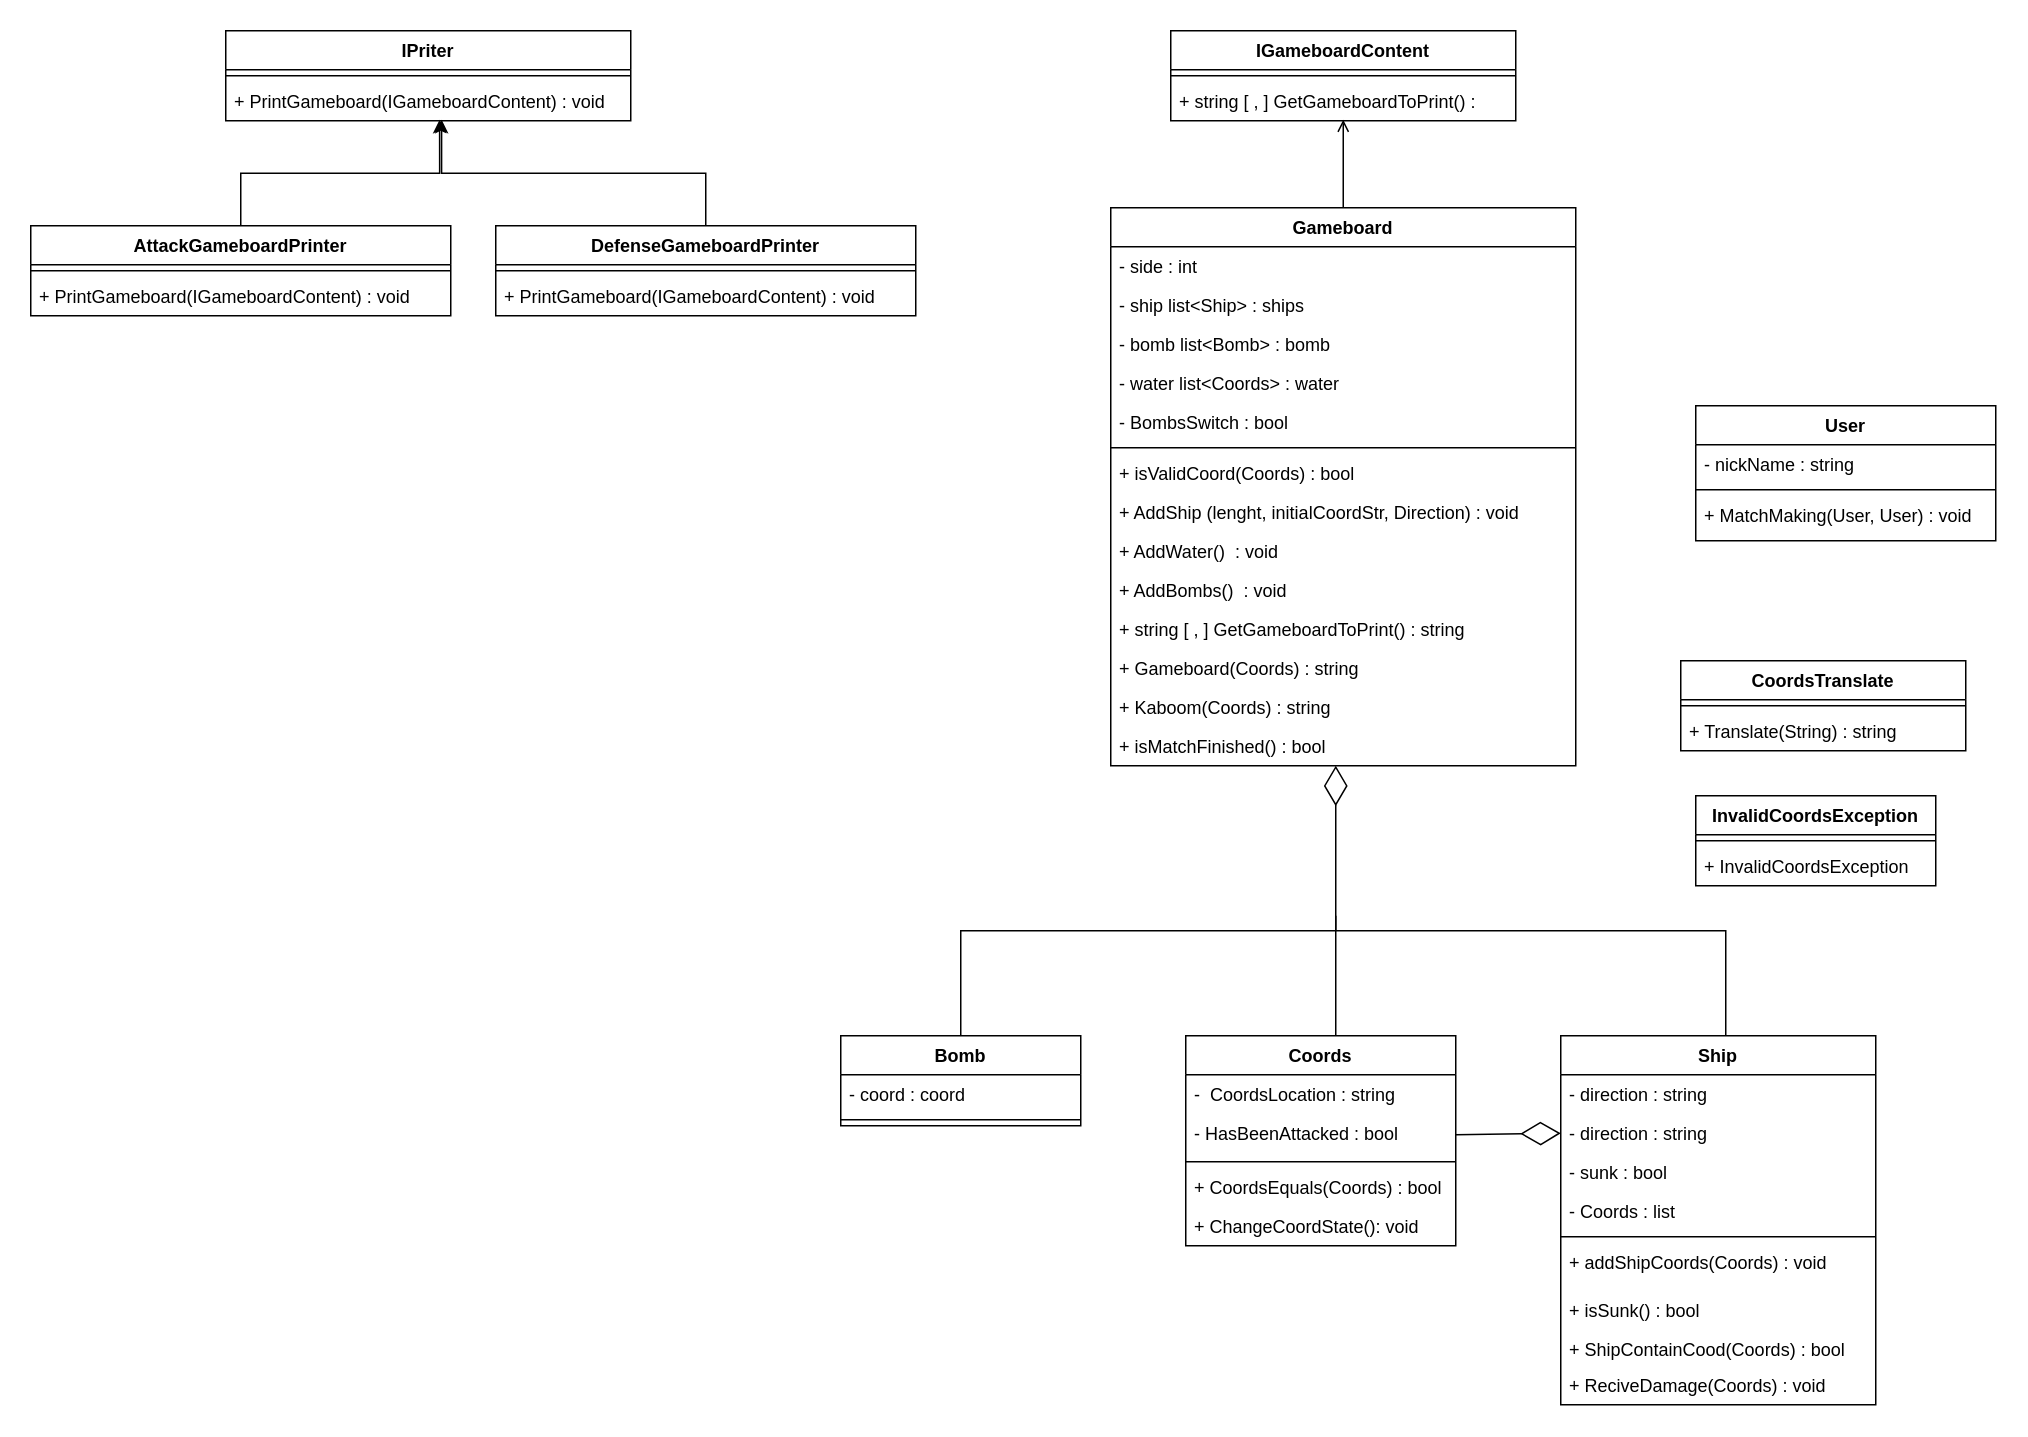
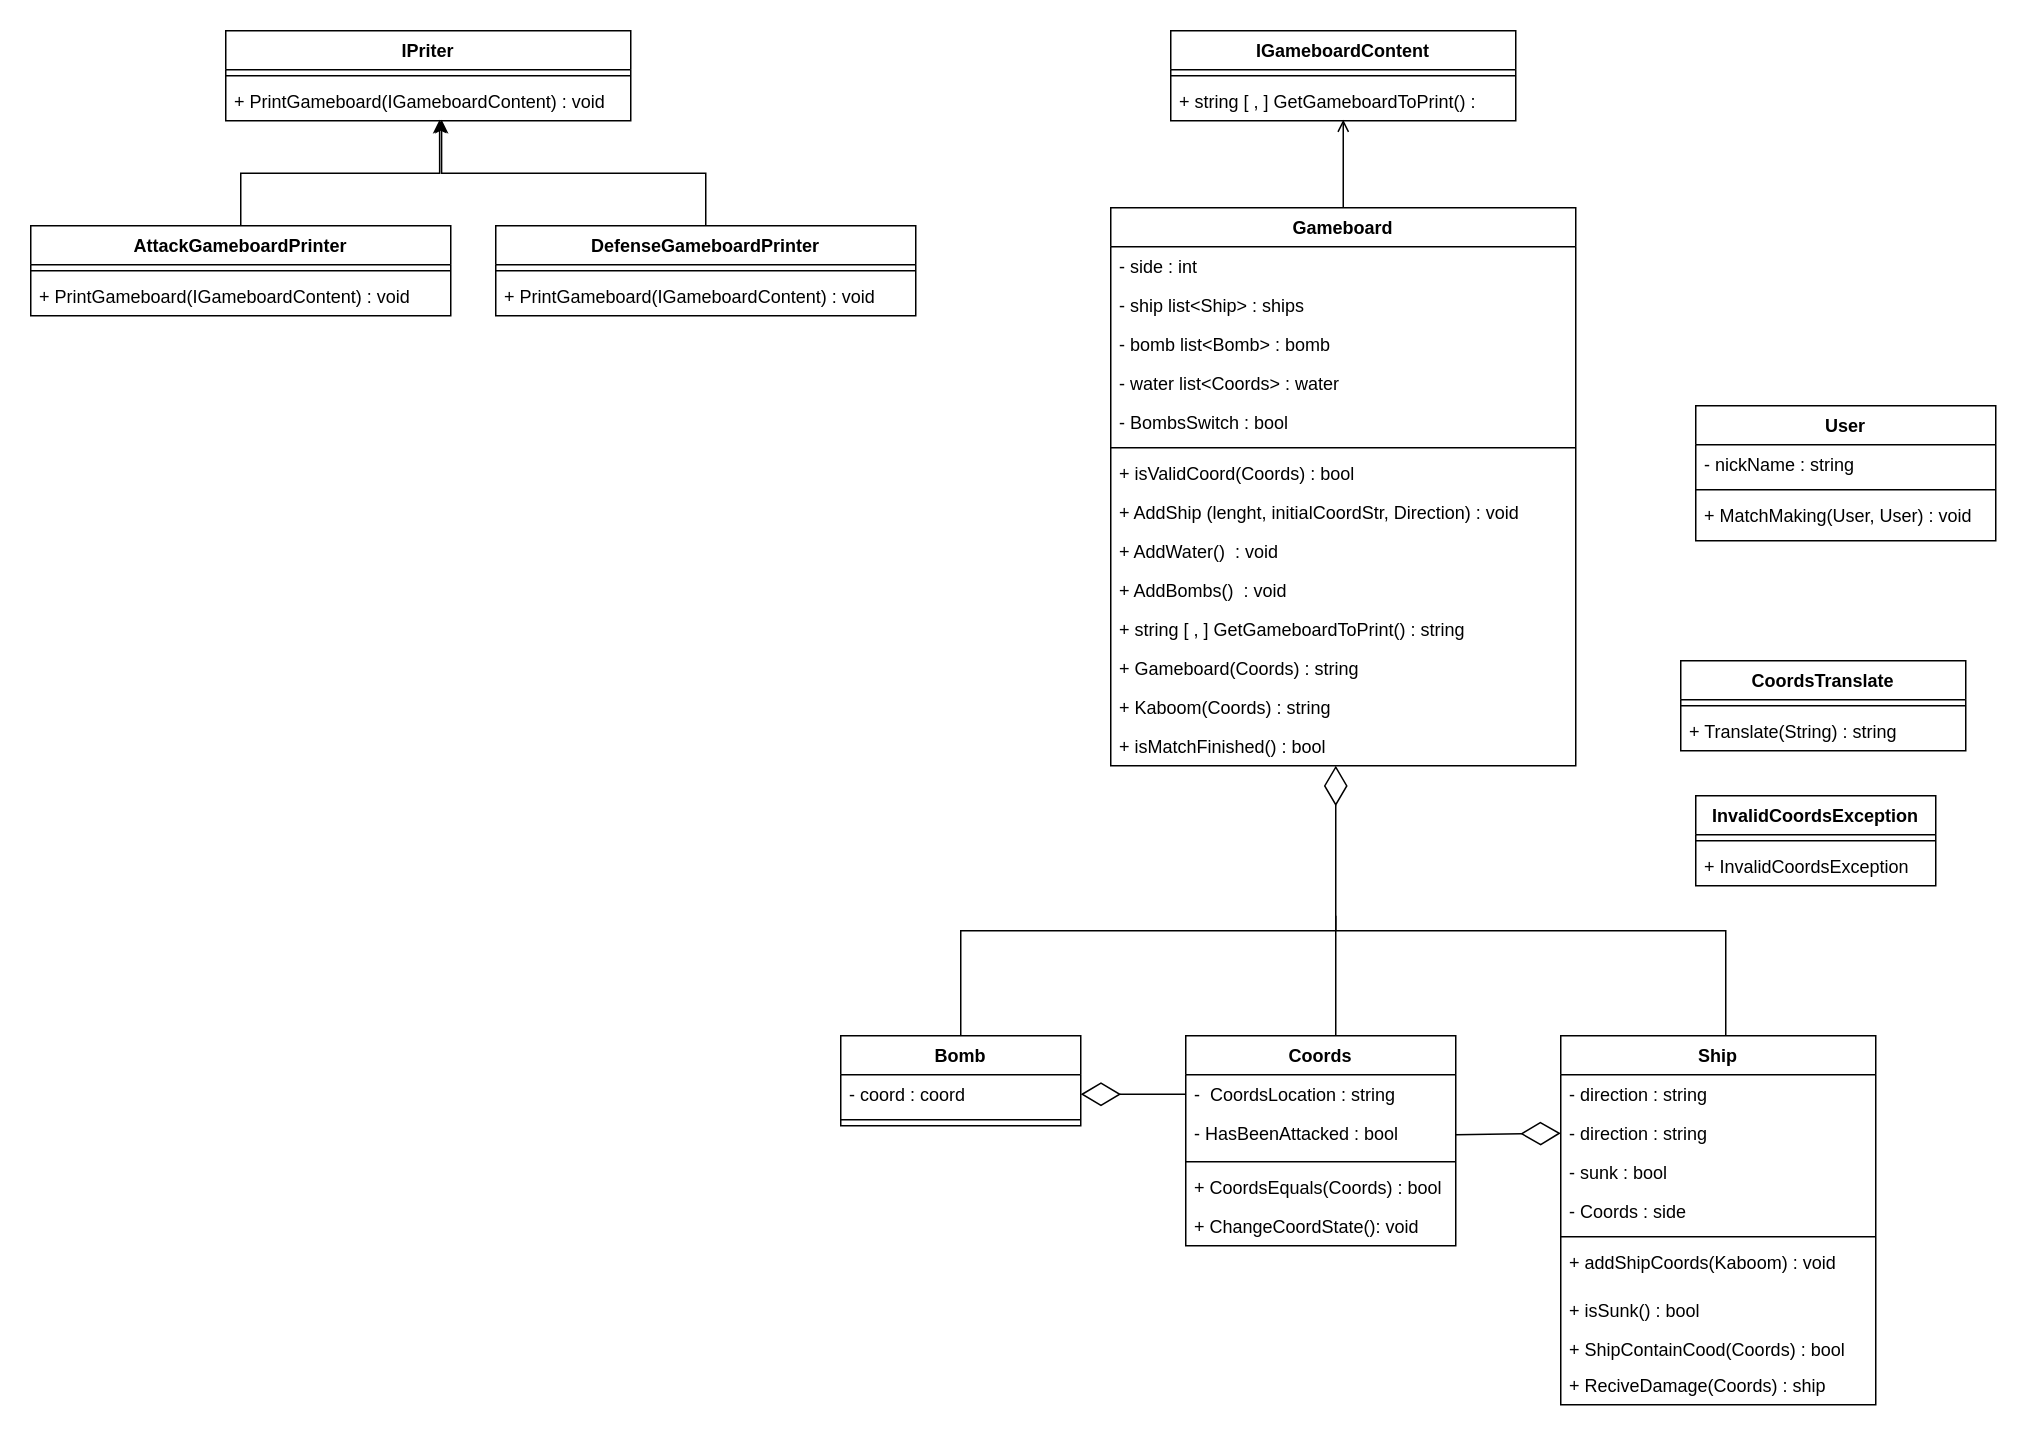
edge "- CoordsLocation : string" -> "- coord : coord": added
node "- Coords : list": label "- Coords : list" -> "- Coords : side"
node "+ addShipCoords(Coords) : void": label "+ addShipCoords(Coords) : void" -> "+ addShipCoords(Kaboom) : void"
node "+ ReciveDamage(Coords) : void": label "+ ReciveDamage(Coords) : void" -> "+ ReciveDamage(Coords) : ship"
